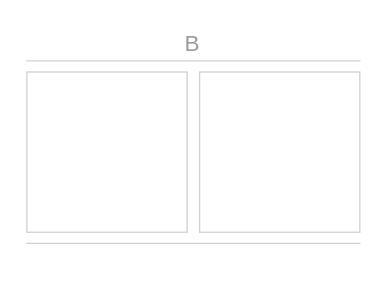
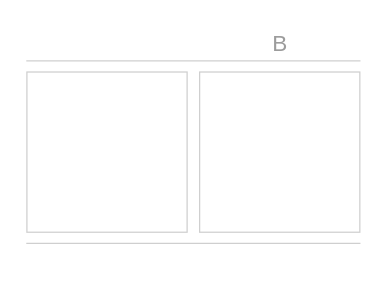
node "B": moved (192, 44) -> (279, 44)
